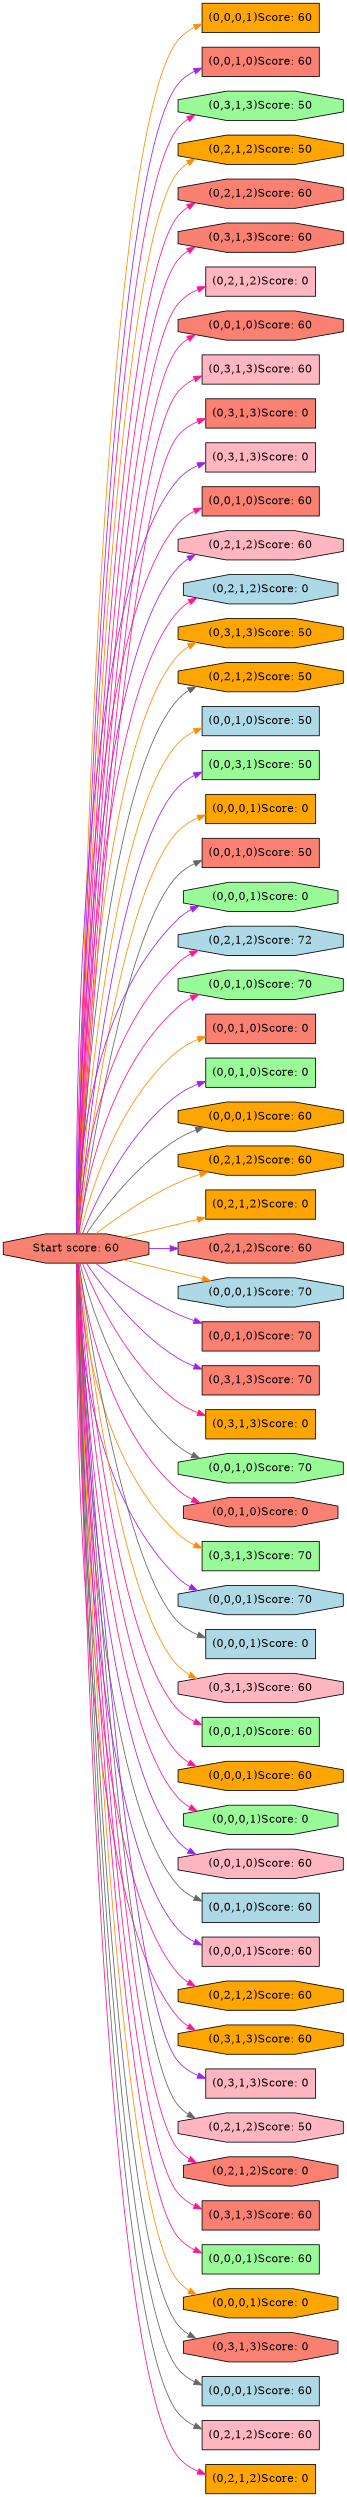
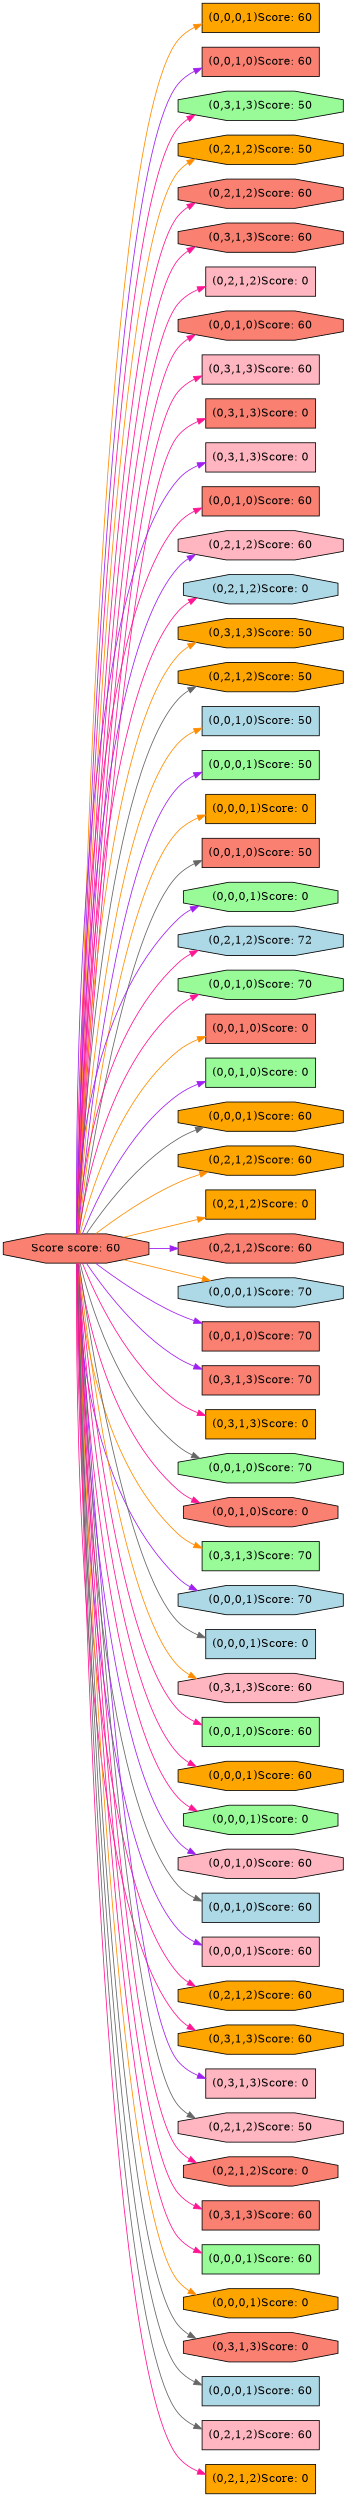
node "(0,0,3,1)Score: 50": label "(0,0,3,1)Score: 50" -> "(0,0,0,1)Score: 50"
node "Start score: 60": label "Start score: 60" -> "Score score: 60"
